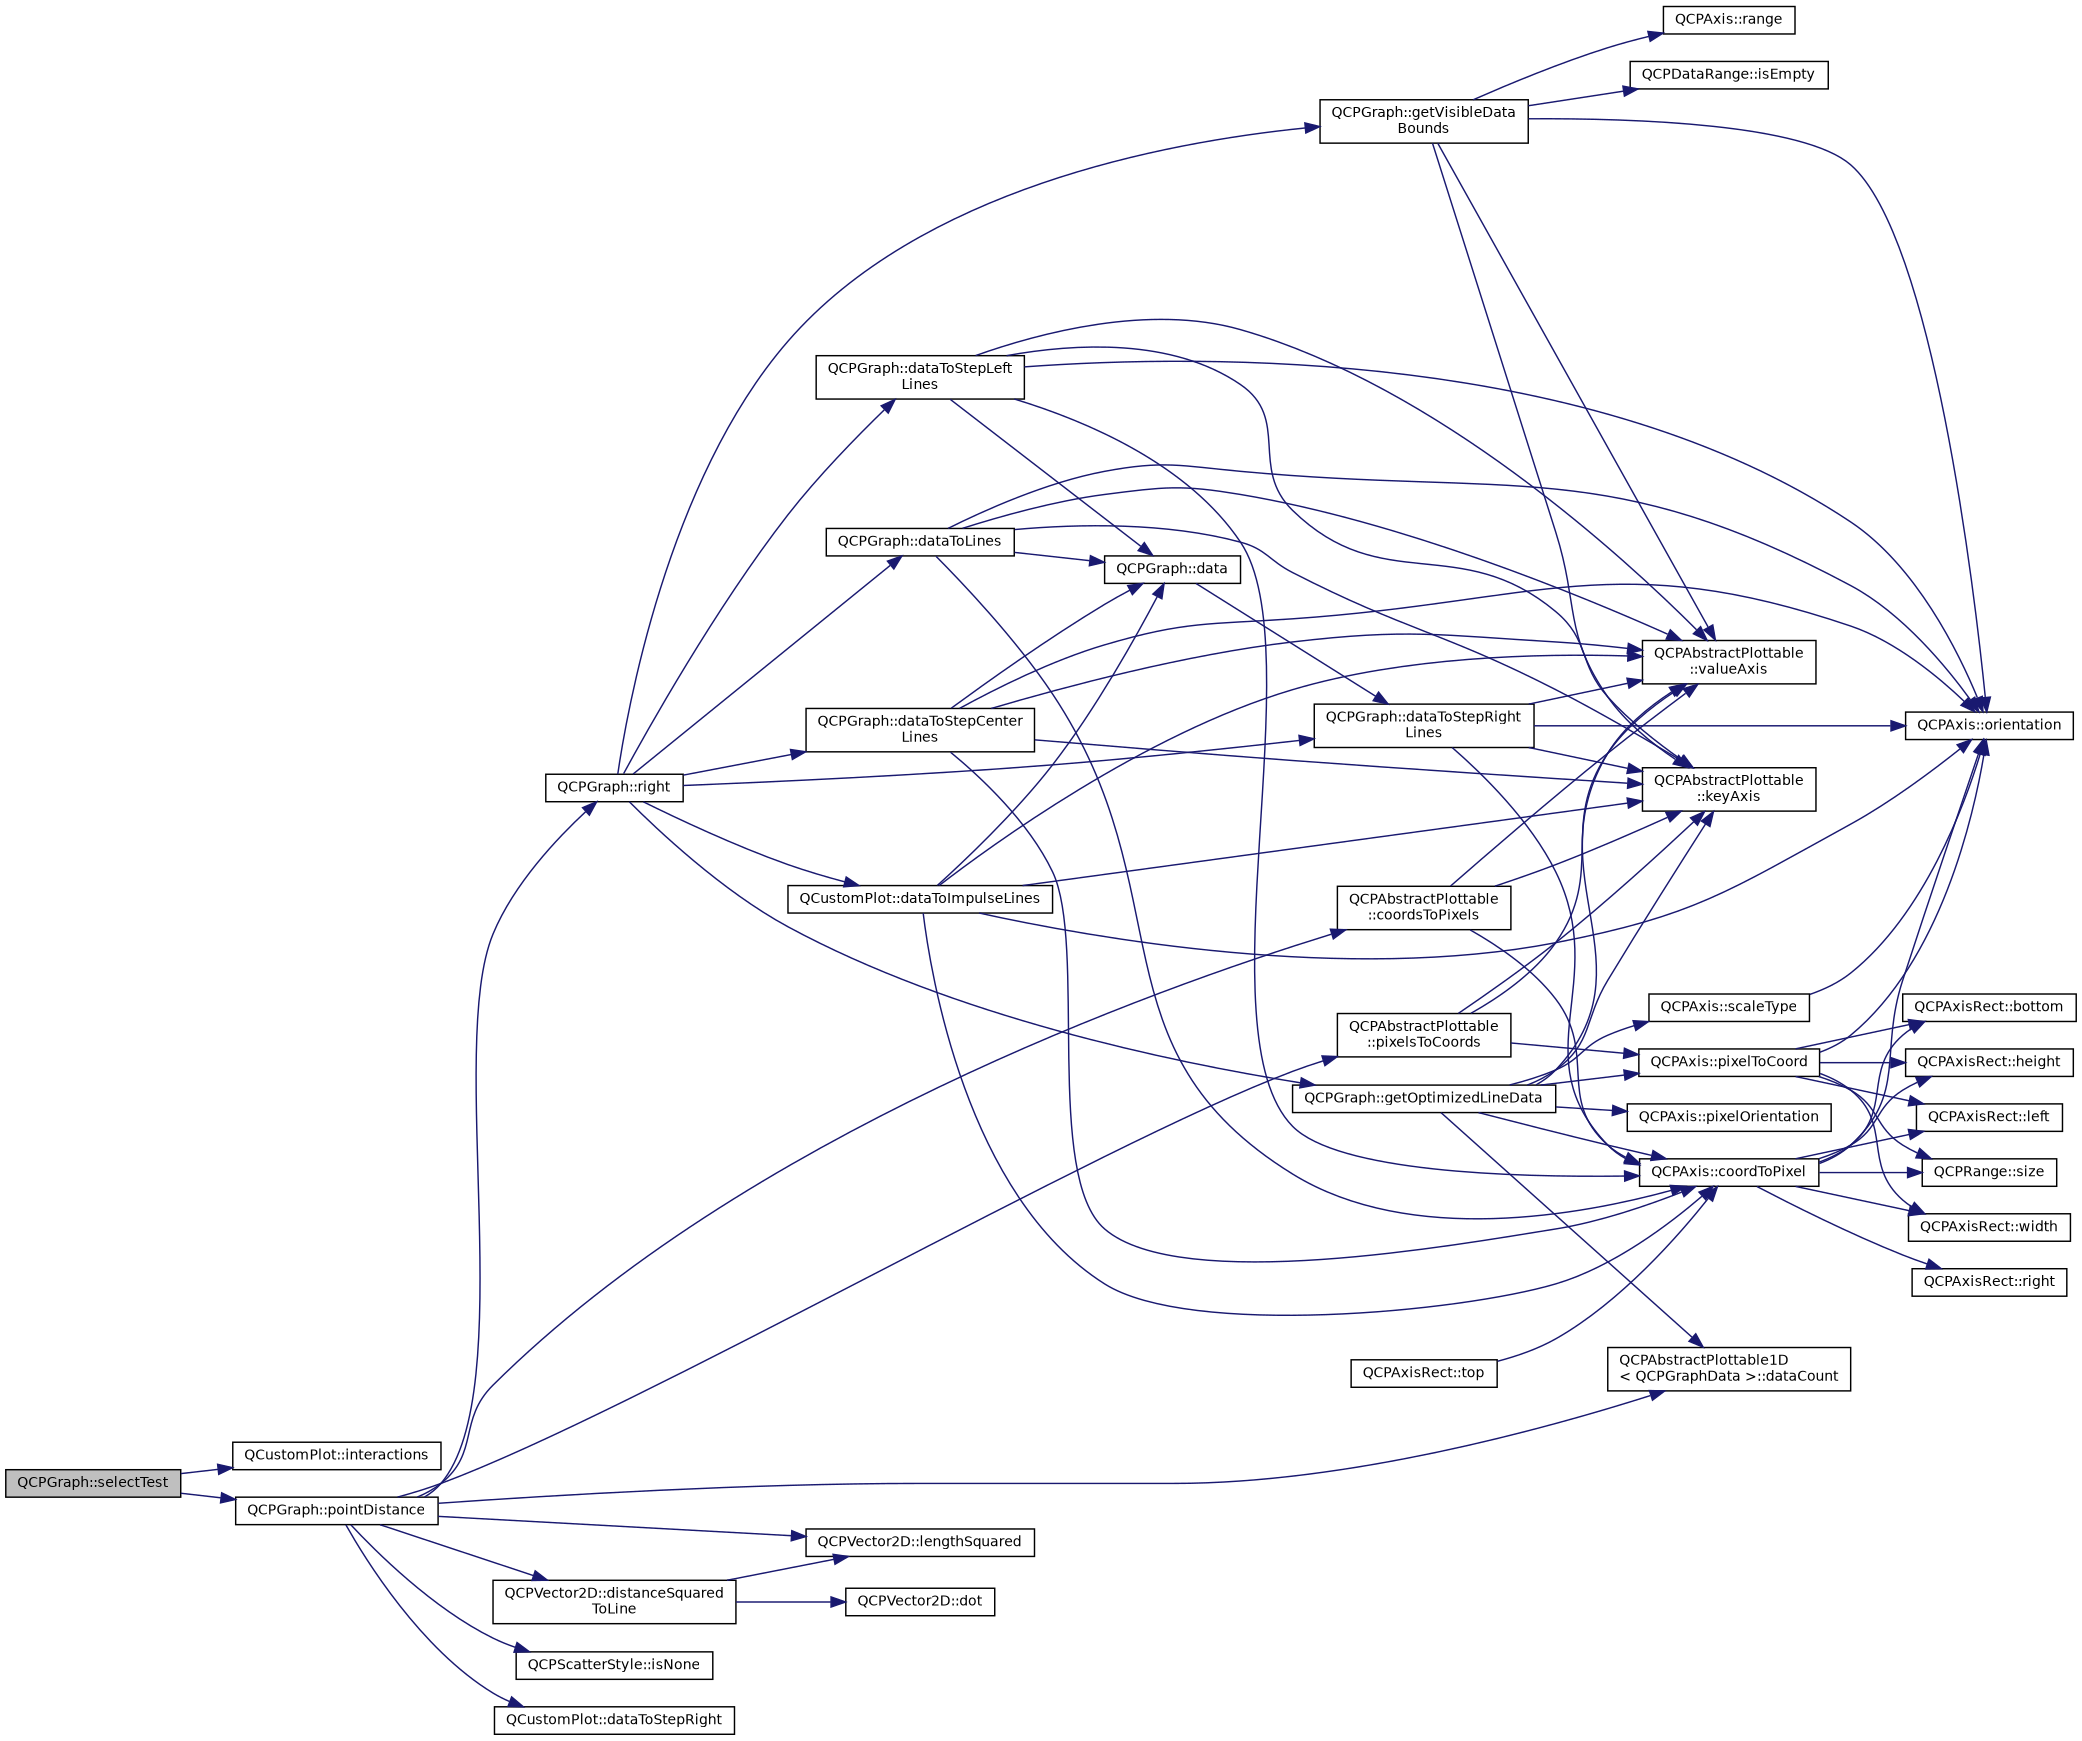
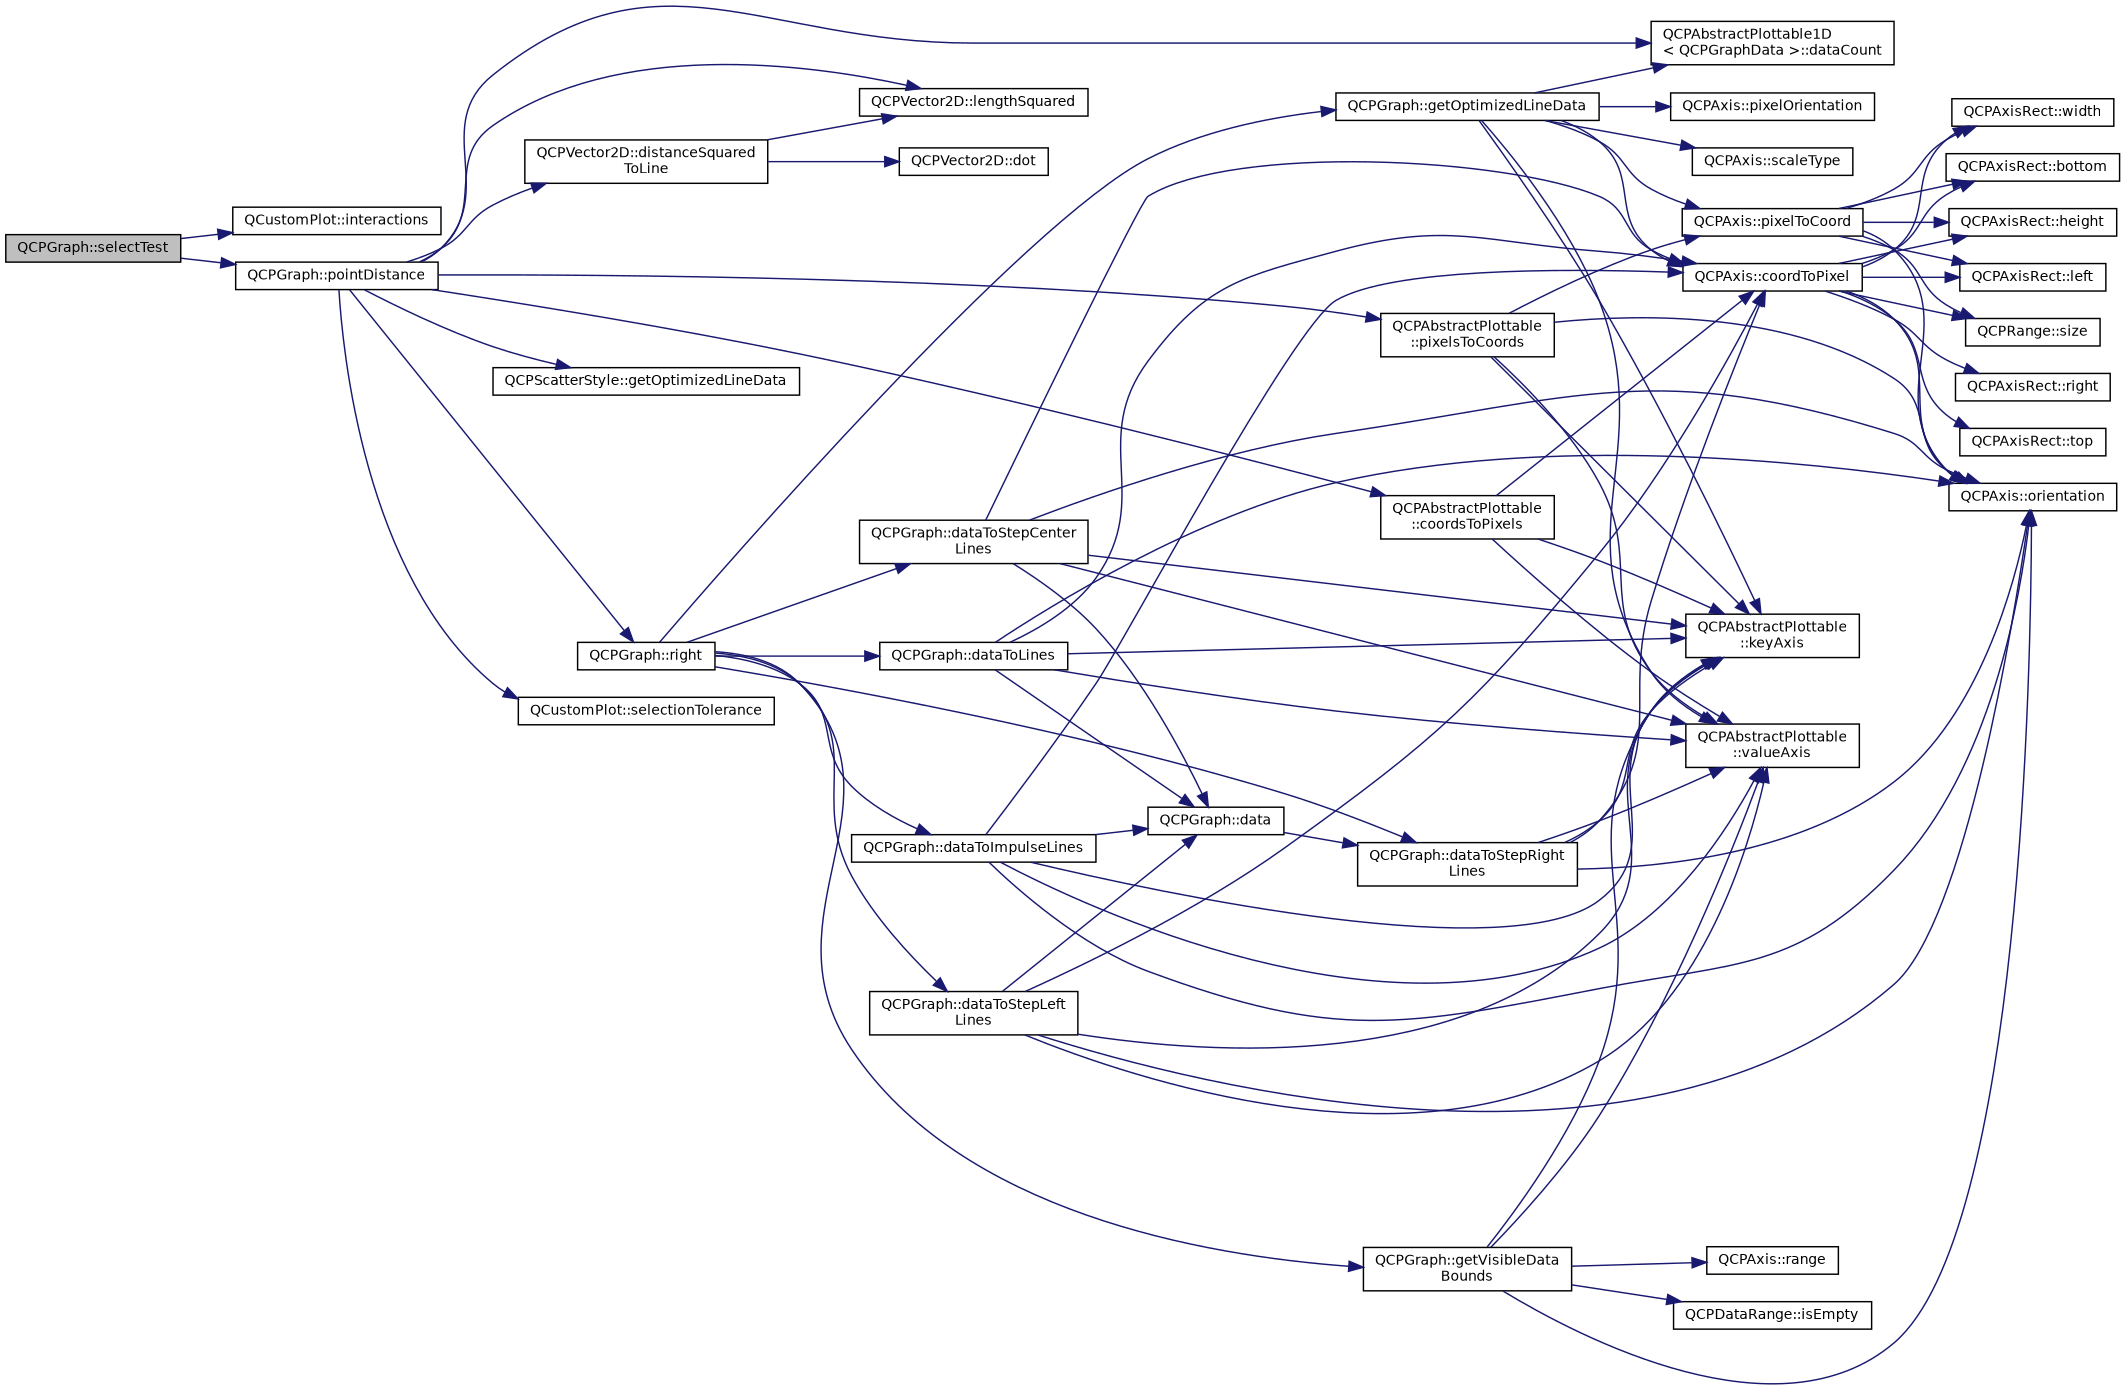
edge "QCPAxis::scaleType" -> "QCPAxis::orientation": now "QCPAbstractPlottable ::pixelsToCoords" -> "QCPAxis::orientation"
node "QCustomPlot::dataToImpulseLines": label "QCustomPlot::dataToImpulseLines" -> "QCPGraph::dataToImpulseLines"
edge "QCPAxisRect::top" -> "QCPAxis::coordToPixel": reversed
node "QCPScatterStyle::isNone": label "QCPScatterStyle::isNone" -> "QCPScatterStyle::getOptimizedLineData"
node "QCustomPlot::dataToStepRight": label "QCustomPlot::dataToStepRight" -> "QCustomPlot::selectionTolerance"
